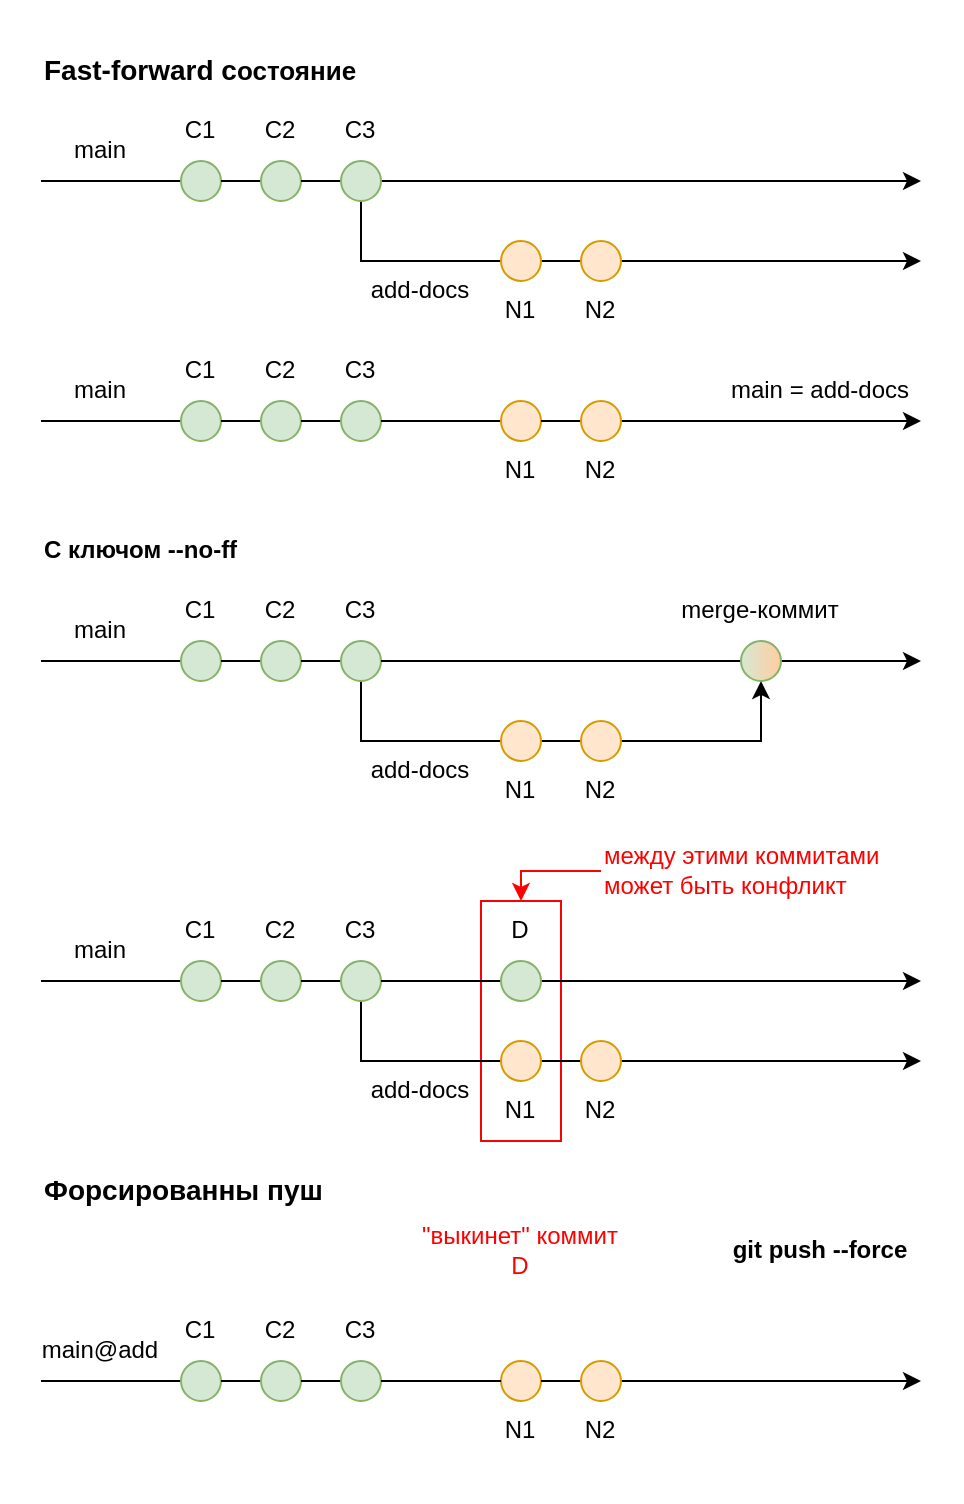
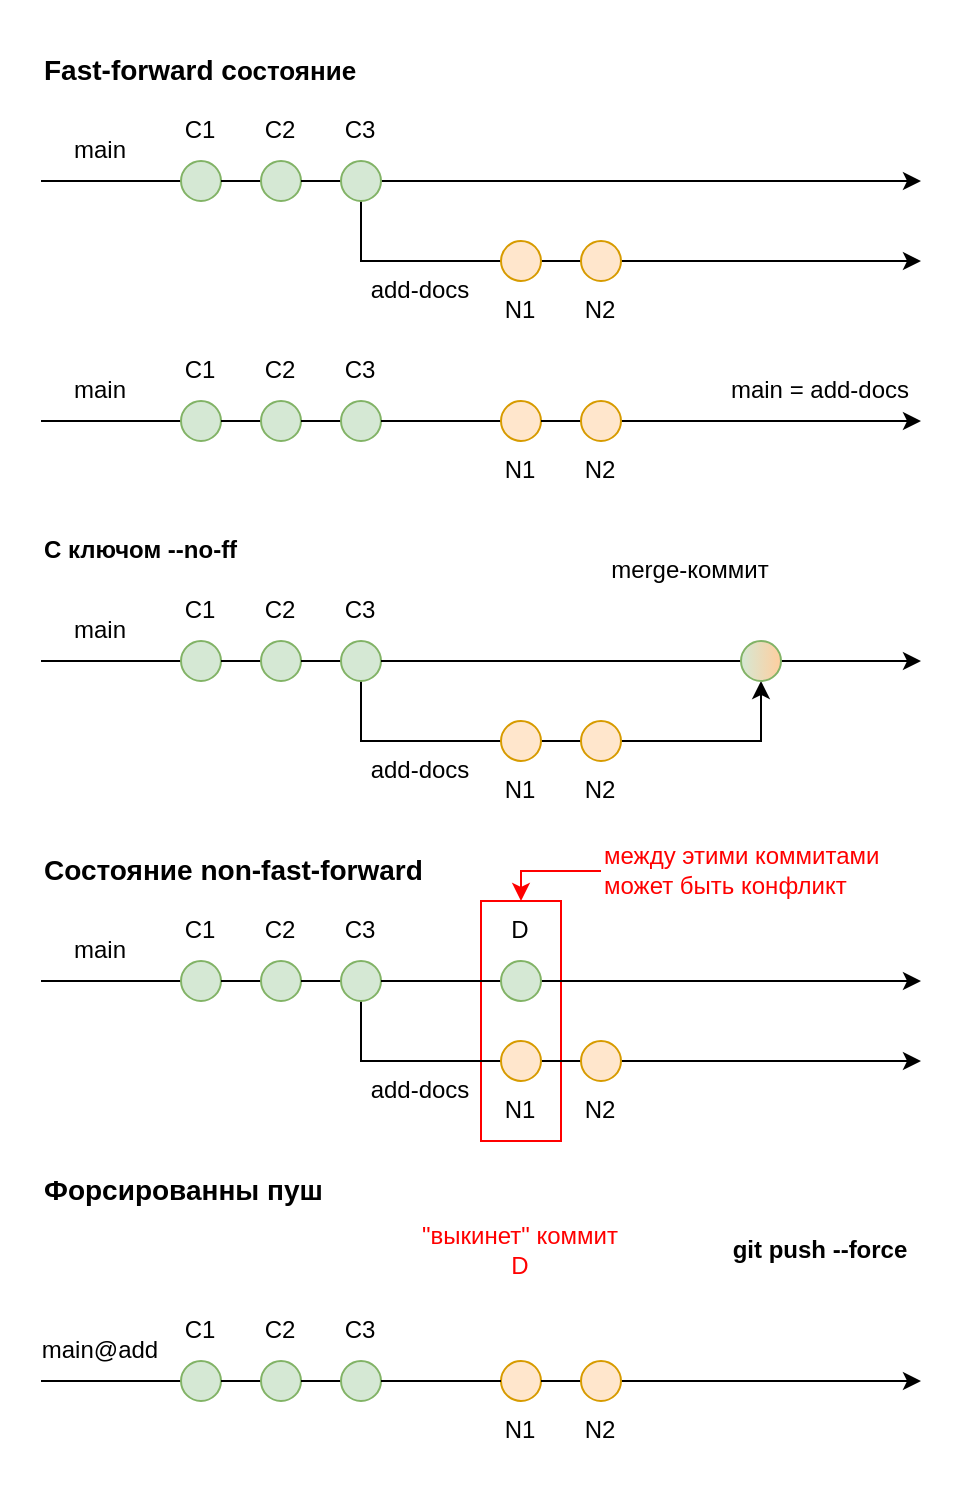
node "merge-коммит": moved (761, 611) -> (691, 571)
node "Состояние non-fast-forward": added
